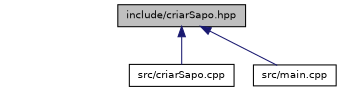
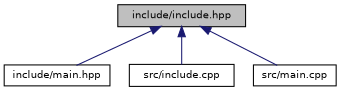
node "include/criarSapo.hpp": label "include/criarSapo.hpp" -> "include/include.hpp"
node "include/main.hpp": added
node "src/criarSapo.cpp": label "src/criarSapo.cpp" -> "src/include.cpp"
